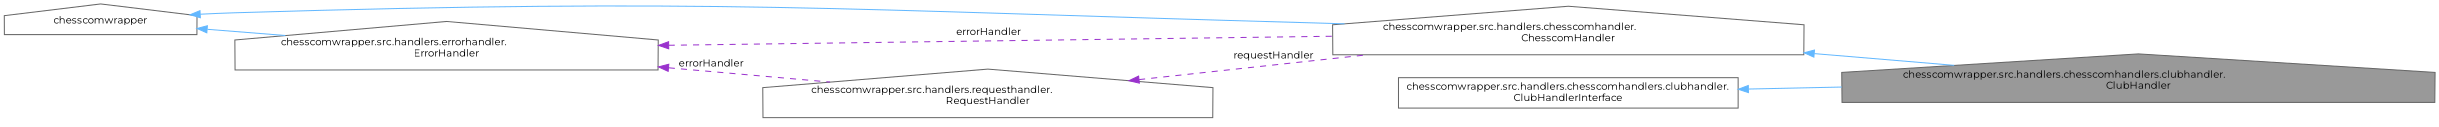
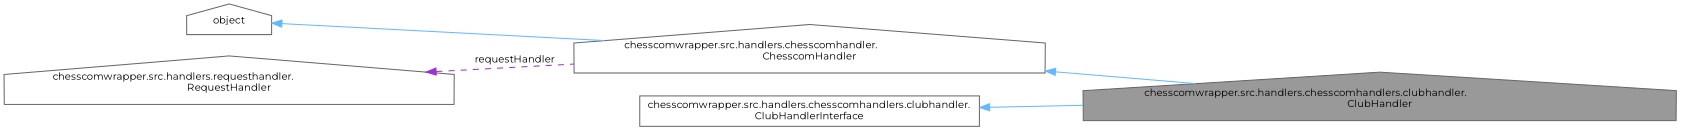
node "chesscomwrapper": label "chesscomwrapper" -> "object"
node "chesscomwrapper.src.handlers.errorhandler. ErrorHandler": removed
